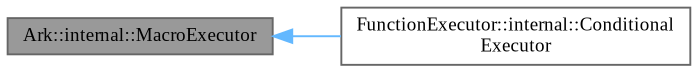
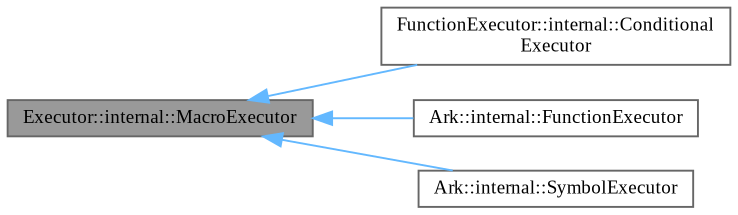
node "Ark::internal::MacroExecutor": label "Ark::internal::MacroExecutor" -> "Executor::internal::MacroExecutor"
node "Ark::internal::FunctionExecutor": added
node "Ark::internal::SymbolExecutor": added
